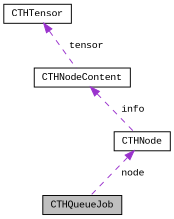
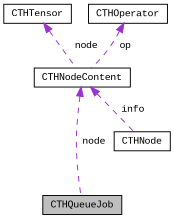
node "CTHOperator": added
edge "CTHNodeContent" -> "CTHTensor": label " tensor" -> " node"
edge "CTHQueueJob" -> "CTHNode": now "CTHQueueJob" -> "CTHNodeContent"
